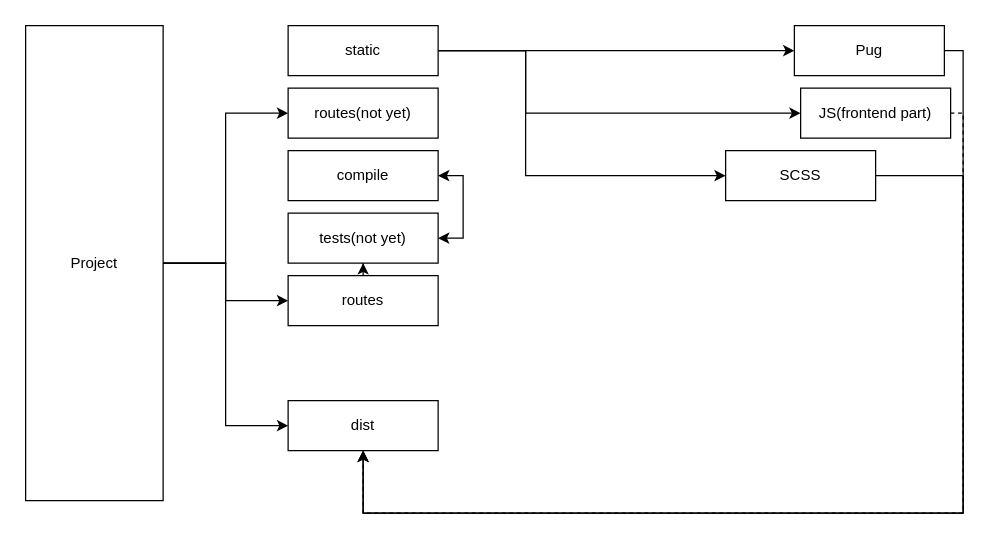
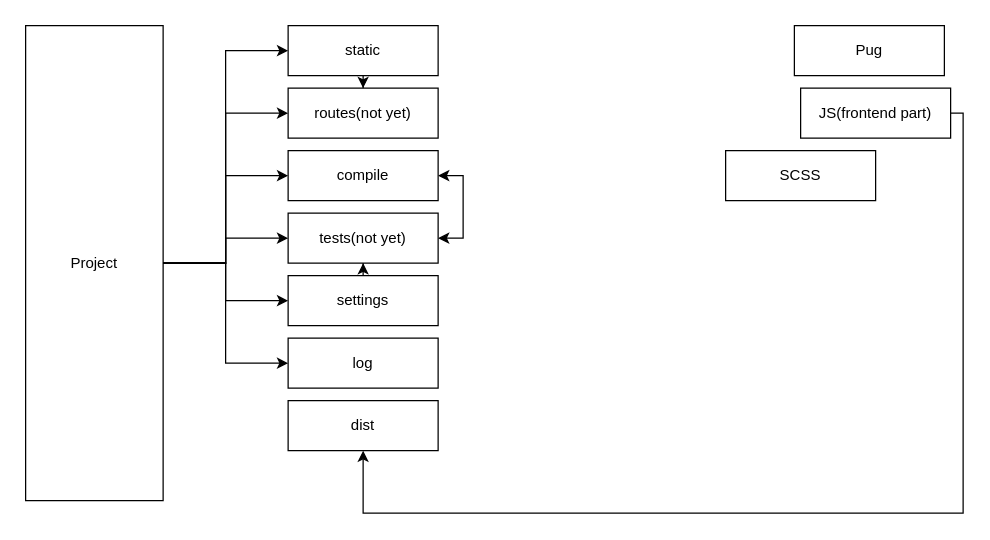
edge "static" -> "Pug": now "static" -> "routes(not yet)"
edge "Project" -> "static": added
edge "Pug" -> "dist": removed
edge "static" -> "JS(frontend part)": removed
edge "JS(frontend part)" -> "dist": style dashed -> solid
edge "Project" -> "compile": added
edge "static" -> "SCSS": removed
edge "SCSS" -> "dist": removed
node "routes": label "routes" -> "settings"
edge "Project" -> "log": added
node "log": added
edge "Project" -> "dist": now "Project" -> "tests(not yet)"
